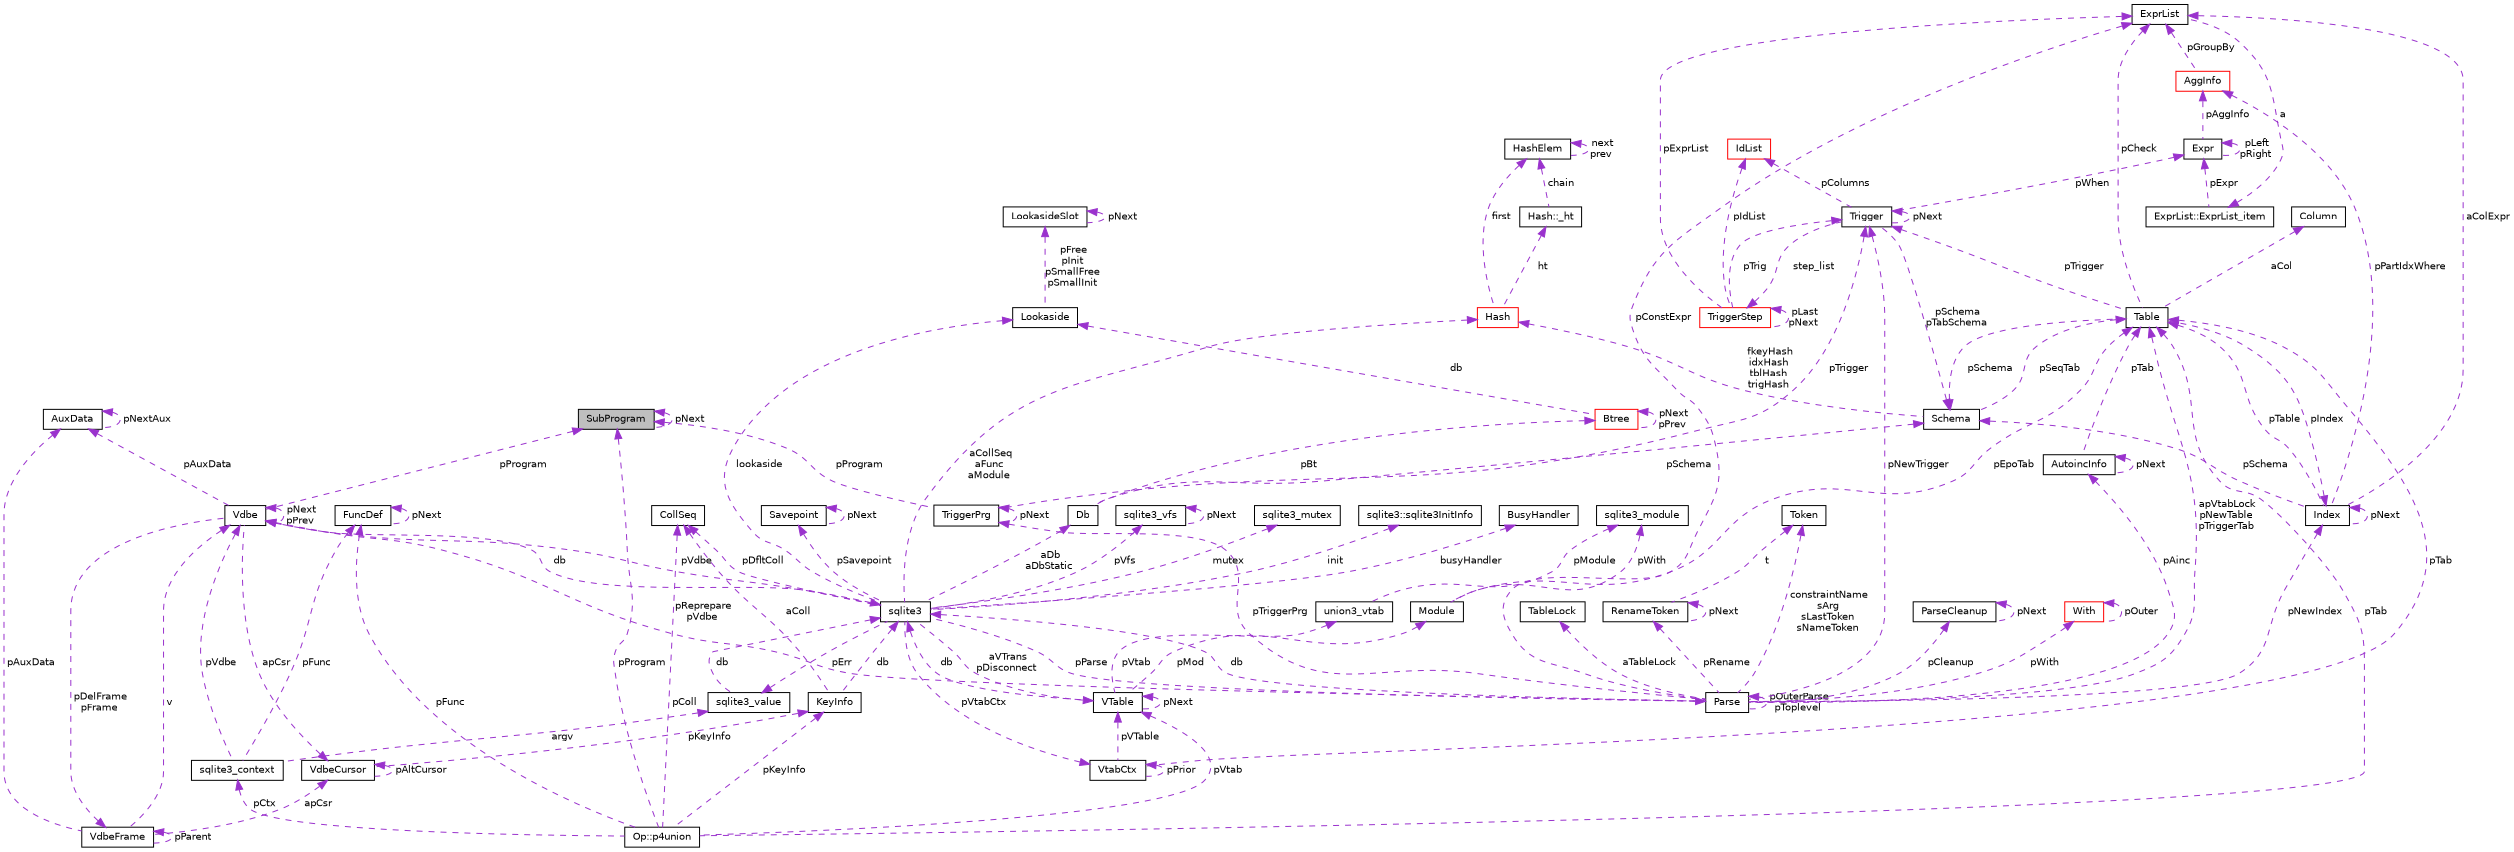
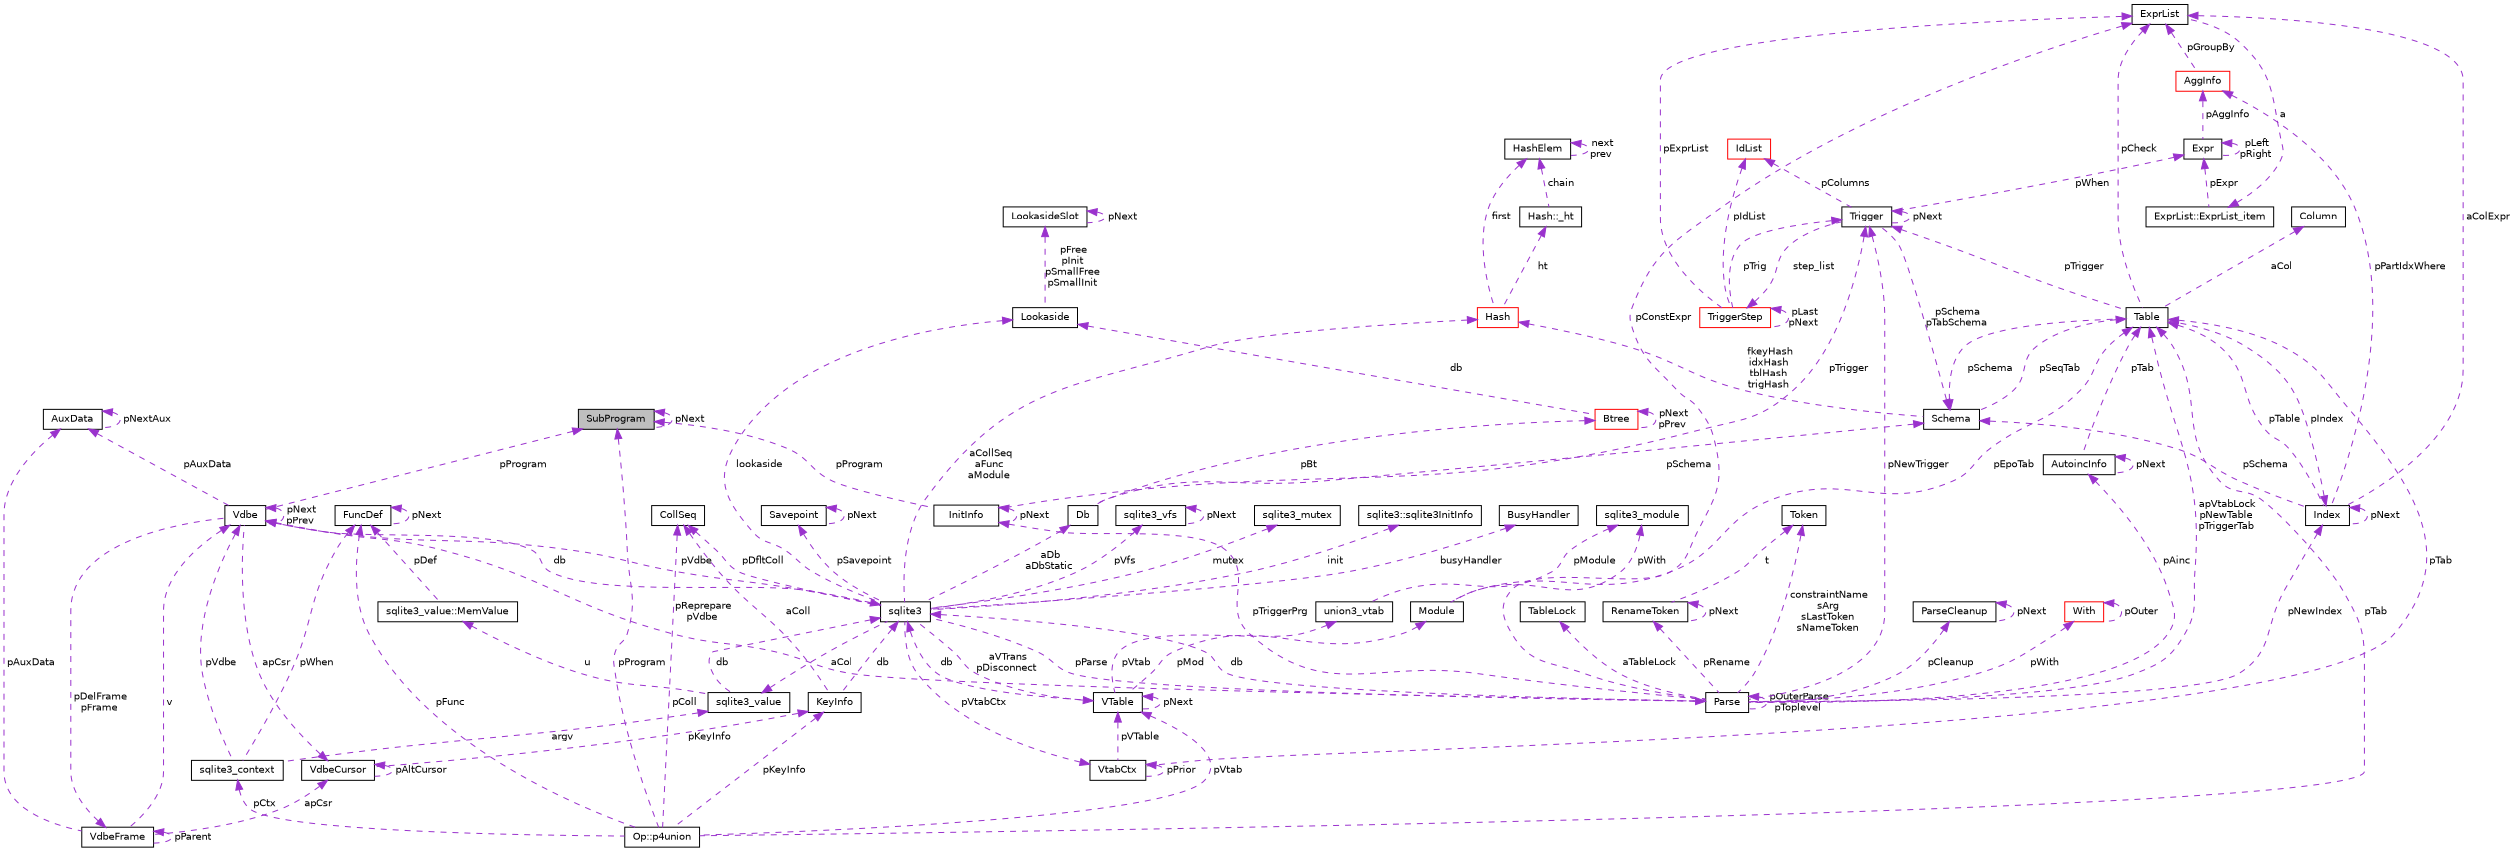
node "TriggerPrg": label "TriggerPrg" -> "InitInfo"
node "sqlite3_value::MemValue": added
edge "sqlite3_context" -> "FuncDef": label " pFunc" -> " pWhen"
edge "sqlite3" -> "sqlite3_value": label " pErr" -> " aCol"
